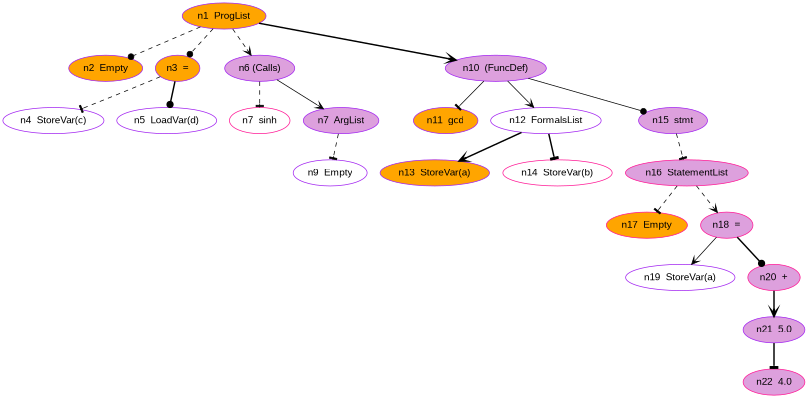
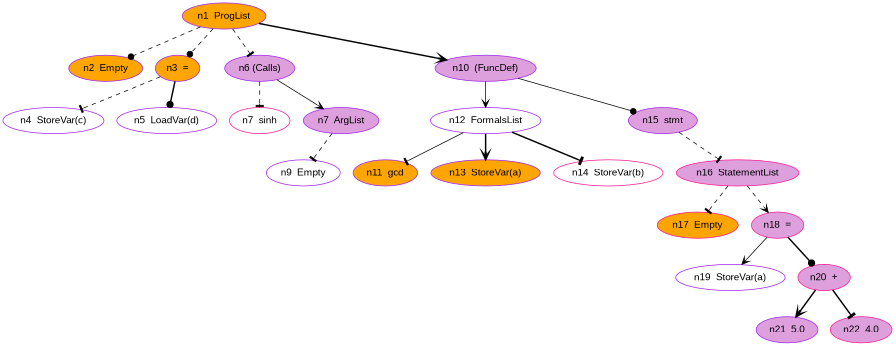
edge "n1  ProgList" -> "n6 (Calls)": arrowhead vee -> tee
edge "n10  (FuncDef)" -> "n11  gcd": now "n12  FormalsList" -> "n11  gcd"
edge "n21  5.0" -> "n22  4.0": now "n20  +" -> "n22  4.0"
